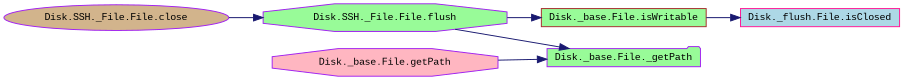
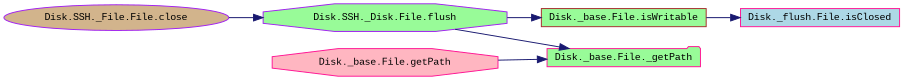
node "Disk.SSH._File.File.flush": label "Disk.SSH._File.File.flush" -> "Disk.SSH._Disk.File.flush"
node "Disk._base.File._getPath": color purple -> deeppink
node "Disk._base.File.getPath": color purple -> deeppink
